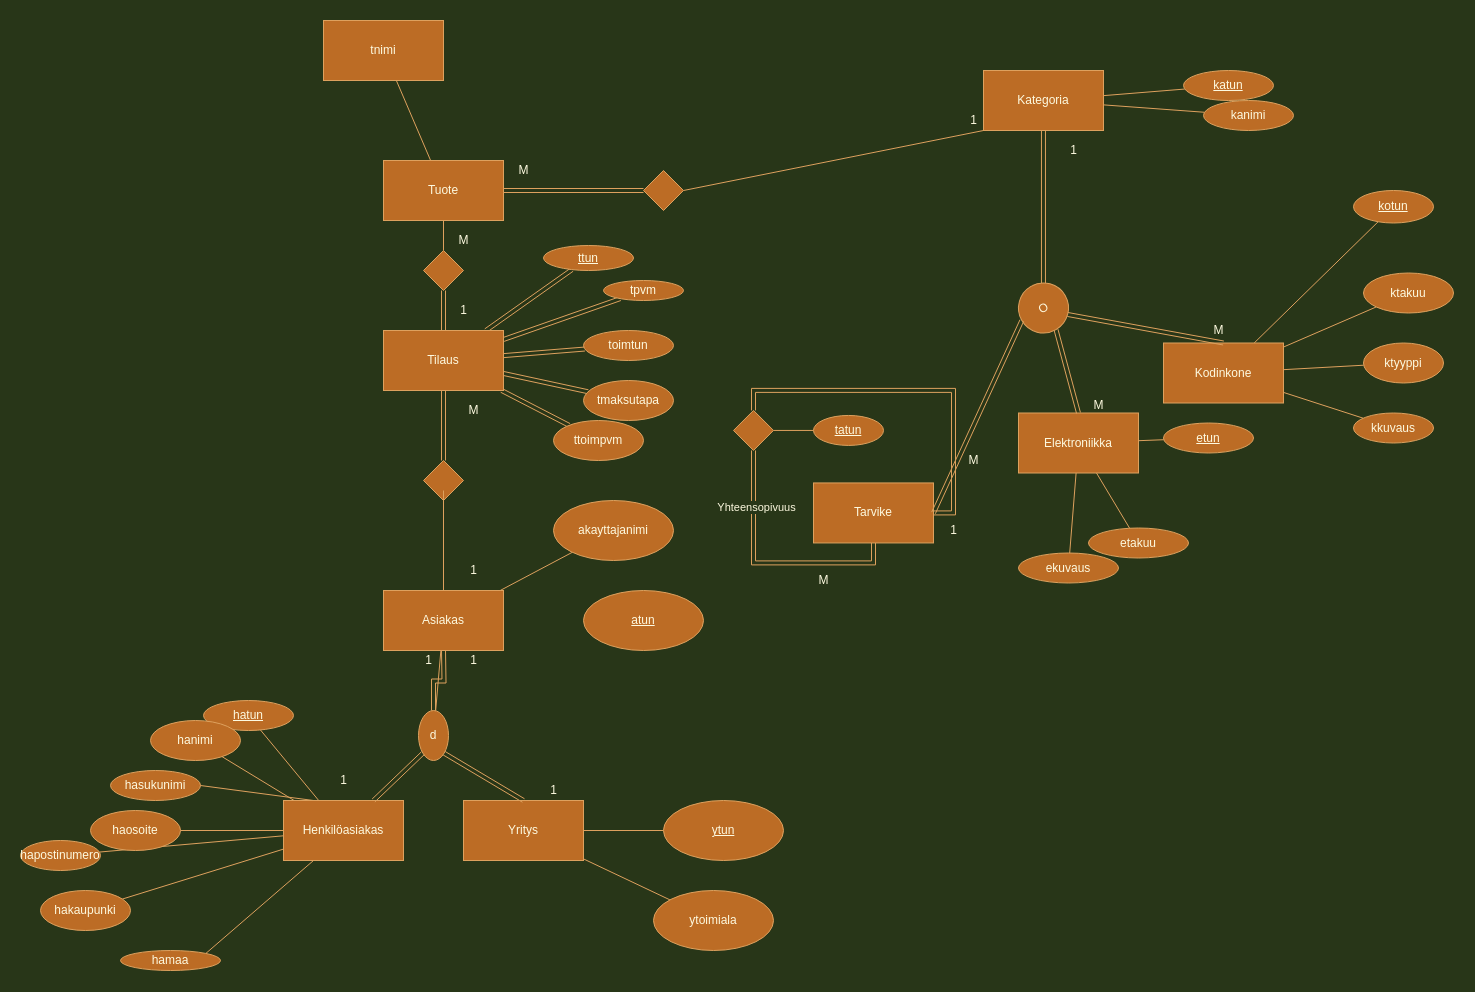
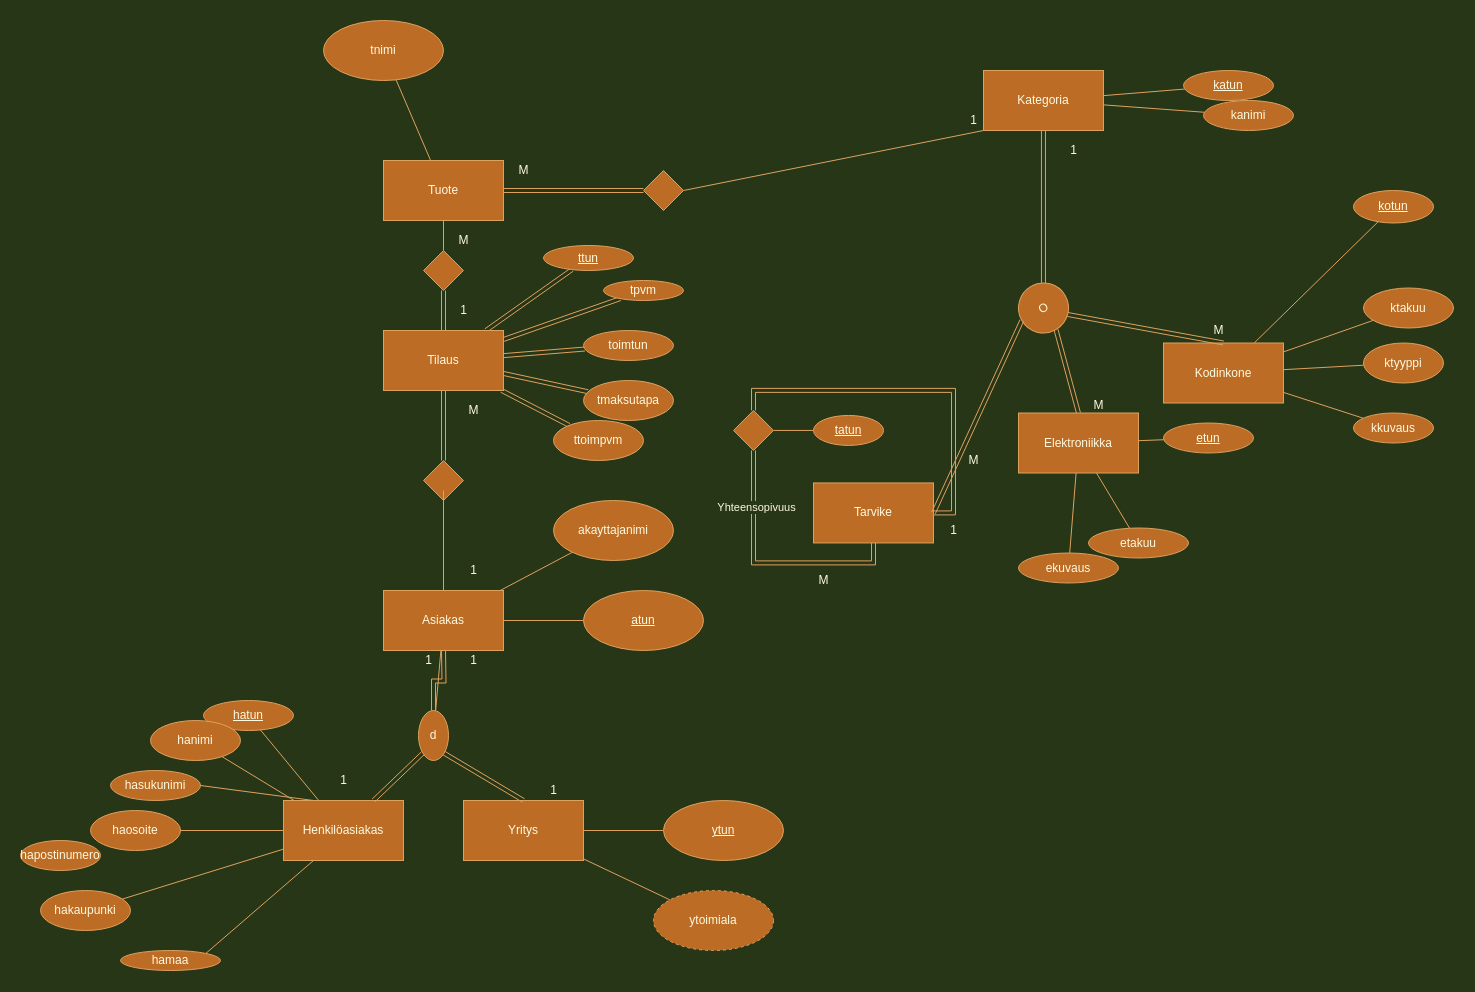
node "tnimi": shape rectangle -> ellipse
node "ktakuu": moved (1409, 293) -> (1409, 308)
edge "Asiakas" -- "atun": added
edge "Henkilöasiakas" -- "hapostinumero": removed
node "ytoimiala": style solid -> dashed
